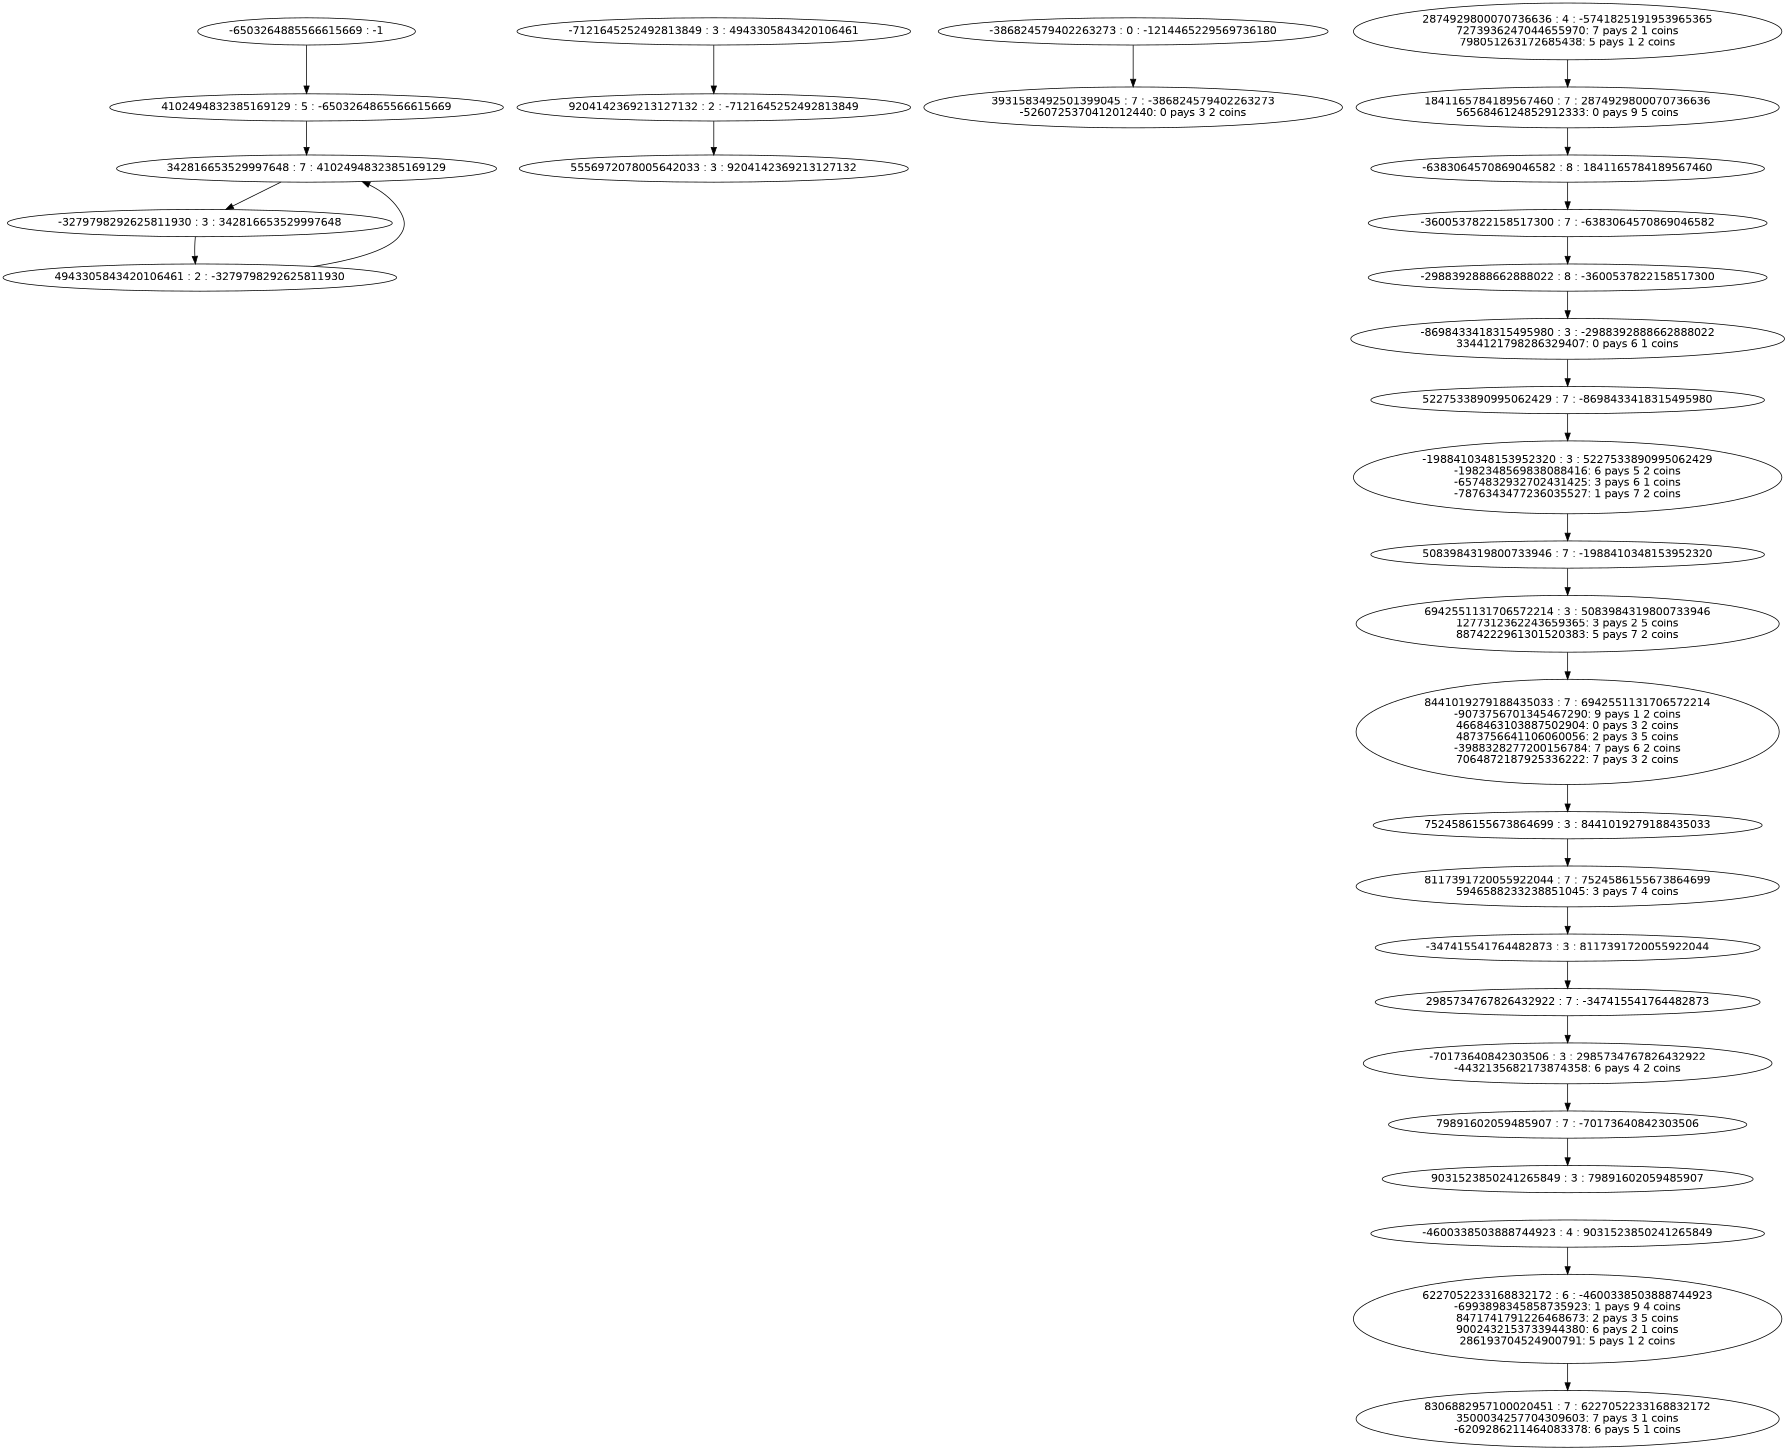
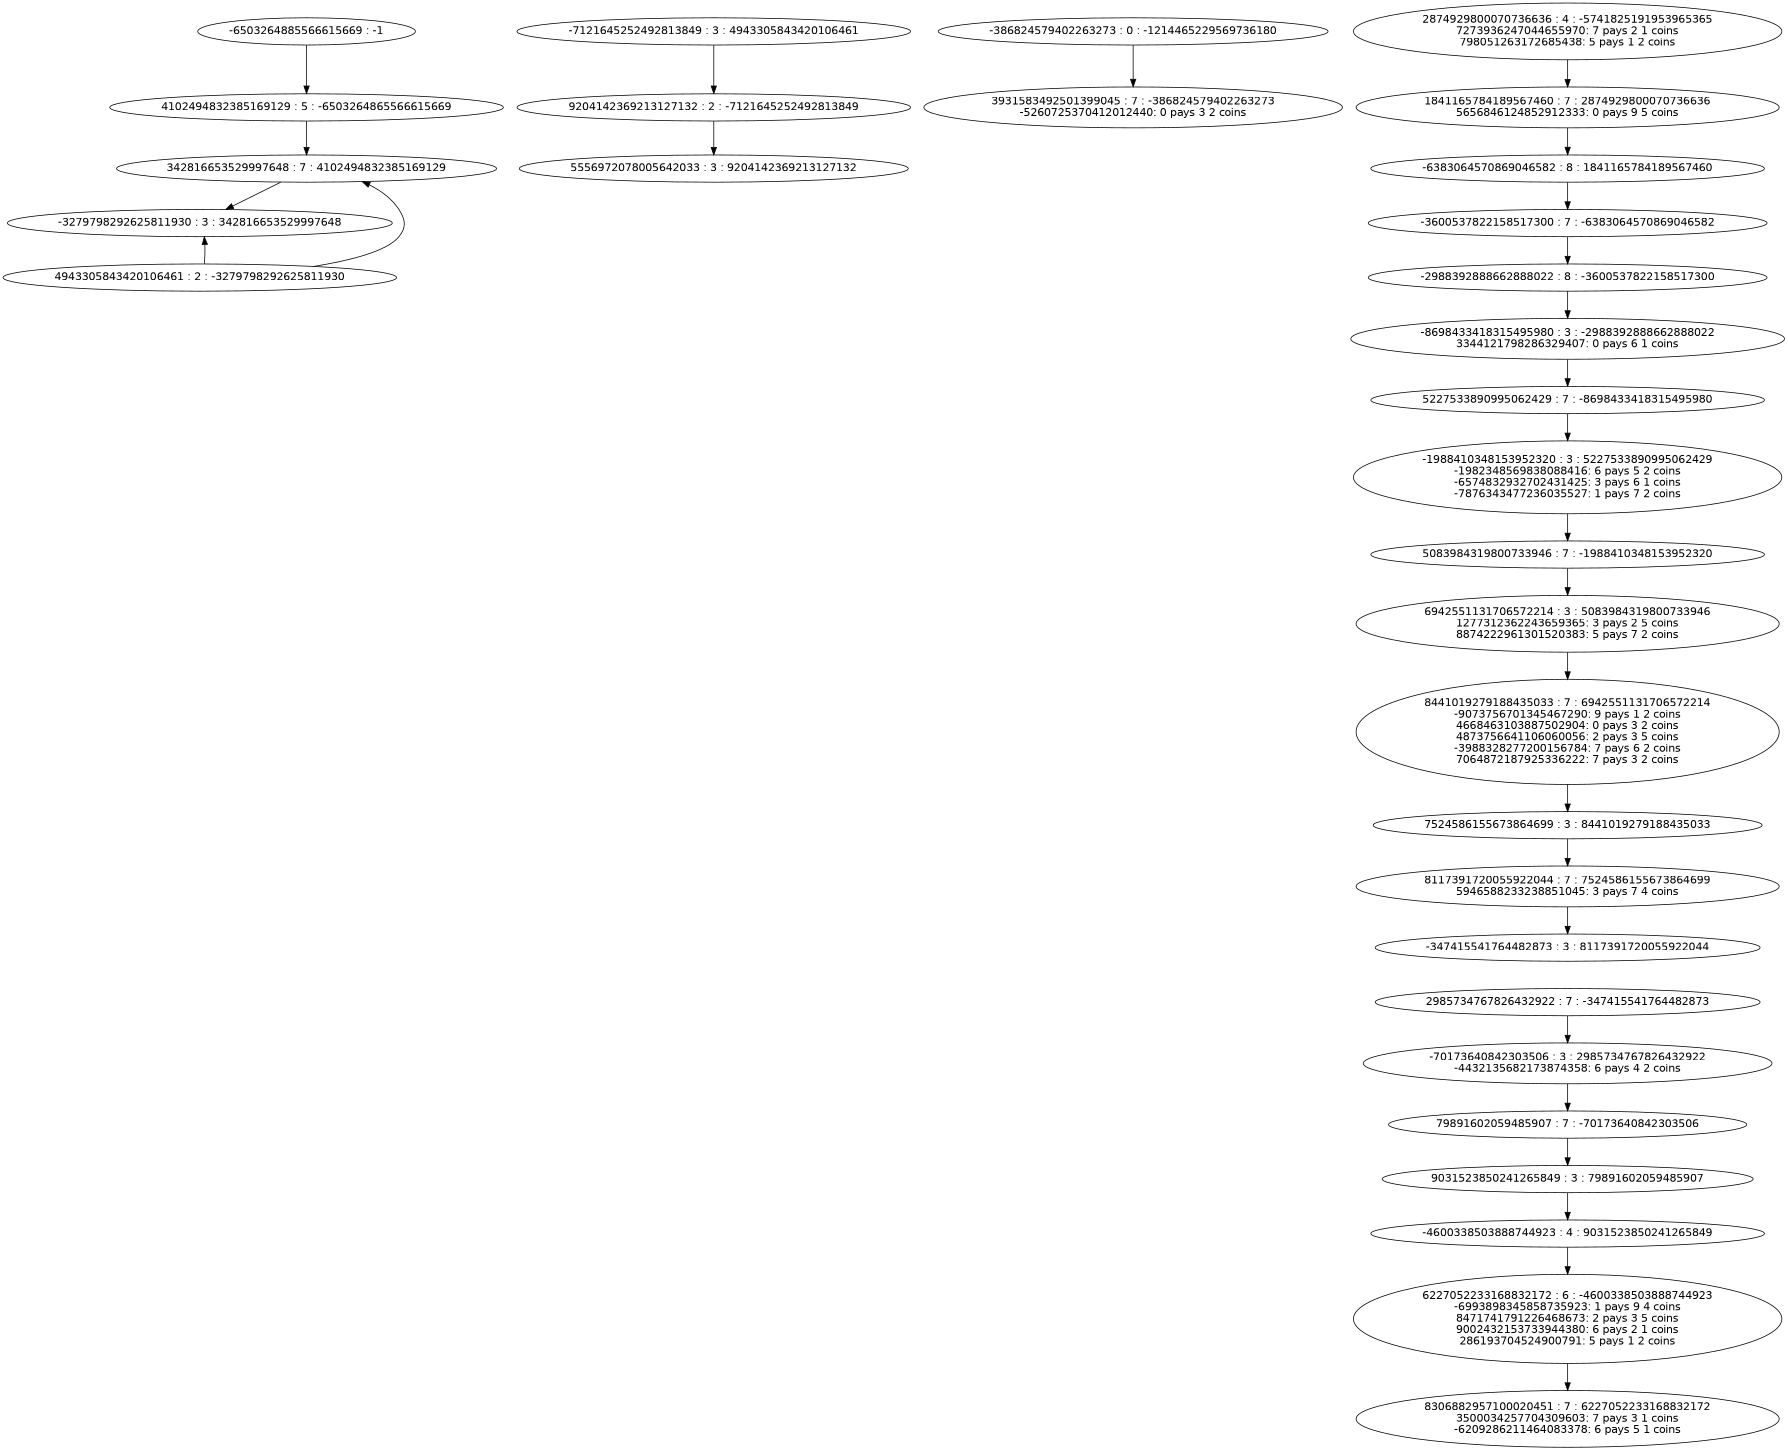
edge "-3279798292625811930 : 3 : 342816653529997648" -> "4943305843420106461 : 2 : -3279798292625811930": reversed
edge "-347415541764482873 : 3 : 8117391720055922044" -> "2985734767826432922 : 7 : -347415541764482873": removed
edge "9031523850241265849 : 3 : 79891602059485907" -> "-4600338503888744923 : 4 : 9031523850241265849": added
